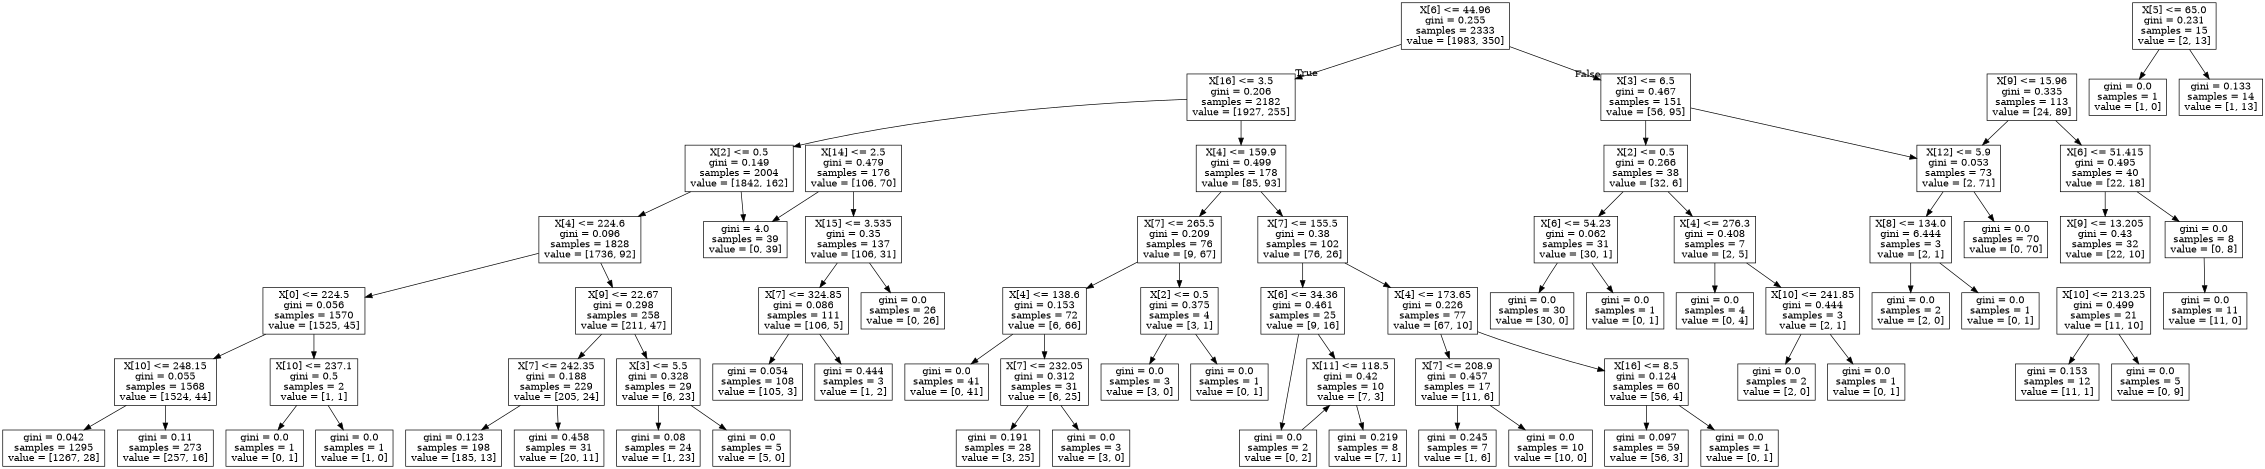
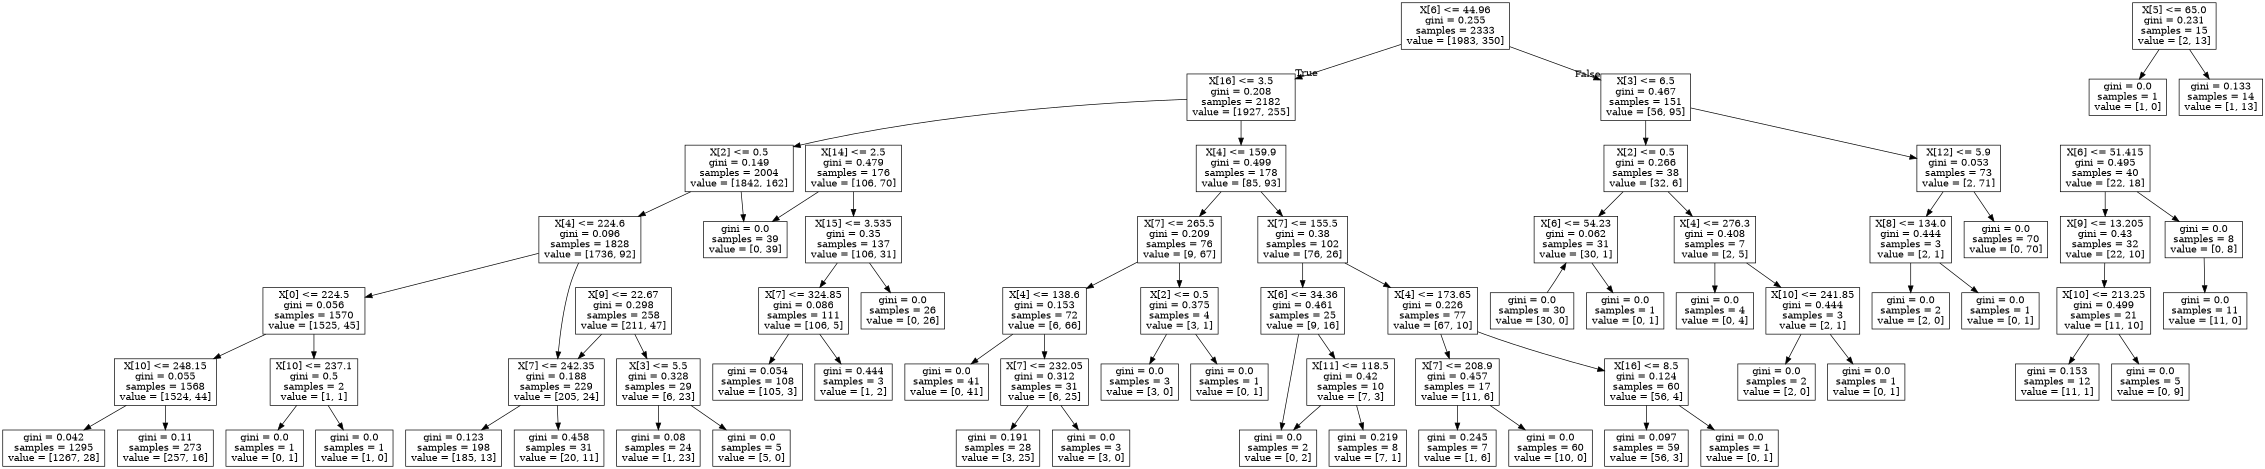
node "X[16] <= 3.5 gini = 0.206 samples = 2182 value = [1927, 255]": label "X[16] <= 3.5 gini = 0.206 samples = 2182 value = [1927, 255]" -> "X[16] <= 3.5 gini = 0.208 samples = 2182 value = [1927, 255]"
node "X[9] <= 15.96 gini = 0.335 samples = 113 value = [24, 89]": removed
node "gini = 4.0 samples = 39 value = [0, 39]": label "gini = 4.0 samples = 39 value = [0, 39]" -> "gini = 0.0 samples = 39 value = [0, 39]"
node "X[8] <= 134.0 gini = 6.444 samples = 3 value = [2, 1]": label "X[8] <= 134.0 gini = 6.444 samples = 3 value = [2, 1]" -> "X[8] <= 134.0 gini = 0.444 samples = 3 value = [2, 1]"
edge "X[4] <= 224.6 gini = 0.096 samples = 1828 value = [1736, 92]" -> "X[9] <= 22.67 gini = 0.298 samples = 258 value = [211, 47]": now "X[4] <= 224.6 gini = 0.096 samples = 1828 value = [1736, 92]" -> "X[7] <= 242.35 gini = 0.188 samples = 229 value = [205, 24]"
edge "X[9] <= 13.205 gini = 0.43 samples = 32 value = [22, 10]" -> "X[10] <= 213.25 gini = 0.499 samples = 21 value = [11, 10]": added
edge "X[6] <= 54.23 gini = 0.062 samples = 31 value = [30, 1]" -> "gini = 0.0 samples = 30 value = [30, 0]": reversed
edge "gini = 0.0 samples = 2 value = [0, 2]" -> "X[11] <= 118.5 gini = 0.42 samples = 10 value = [7, 3]": reversed
node "gini = 0.0 samples = 10 value = [10, 0]": label "gini = 0.0 samples = 10 value = [10, 0]" -> "gini = 0.0 samples = 60 value = [10, 0]"
